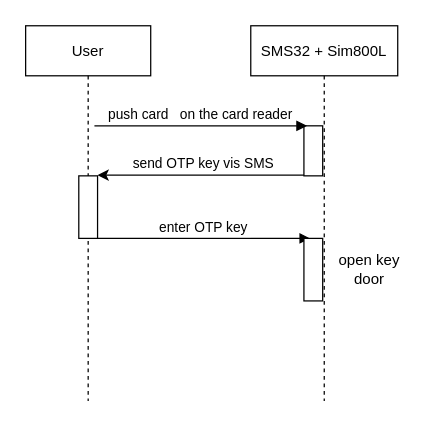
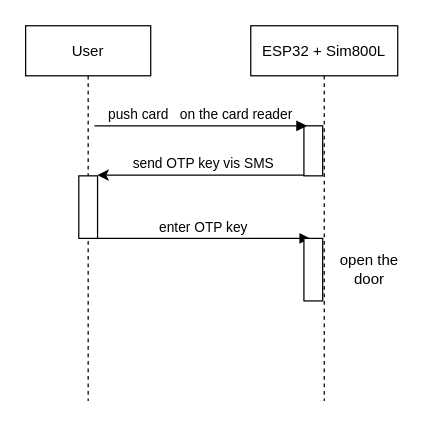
node "SMS32 + Sim800L": label "SMS32 + Sim800L" -> "ESP32 + Sim800L"
node "open key door": label "open key door" -> "open the door"
